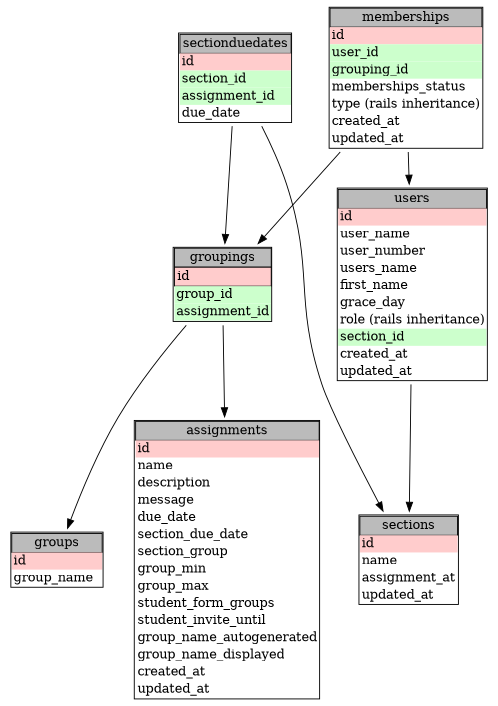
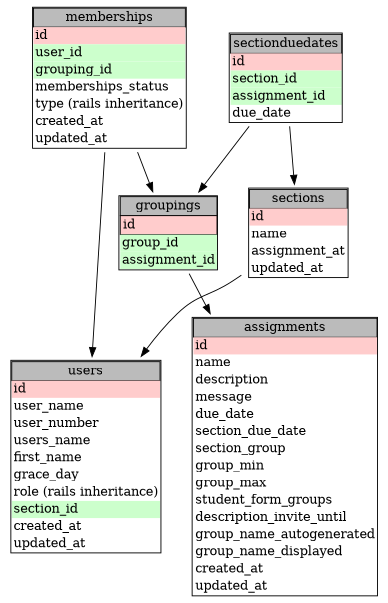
edge "users" -> "sections": reversed
node "groups": removed
node "assignments": text "student_invite_until" -> "description_invite_until"
